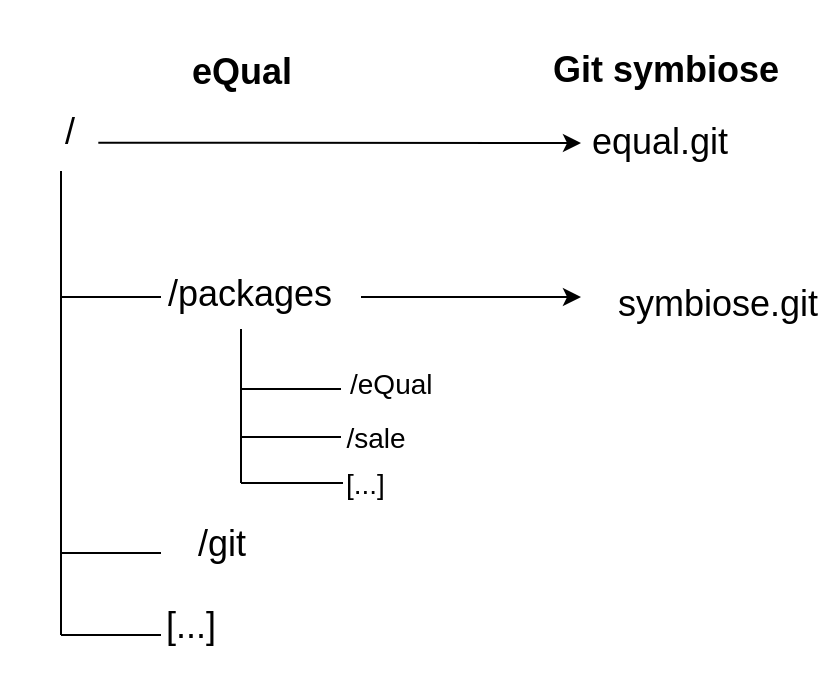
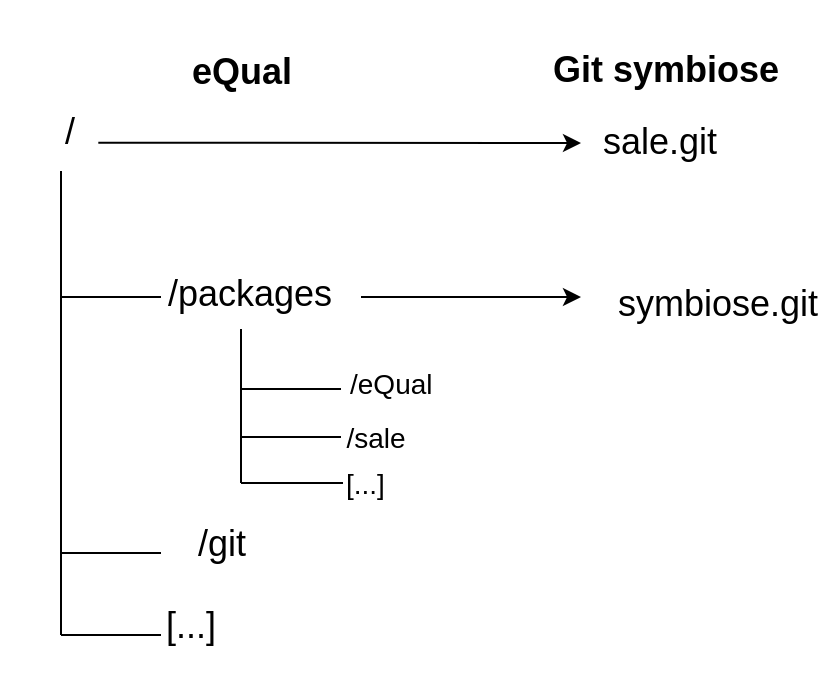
node "equal.git": label "equal.git" -> "sale.git"
